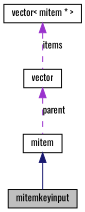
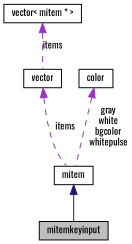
node "color": added
edge "mitem" -> "vector": label "parent" -> "items"
